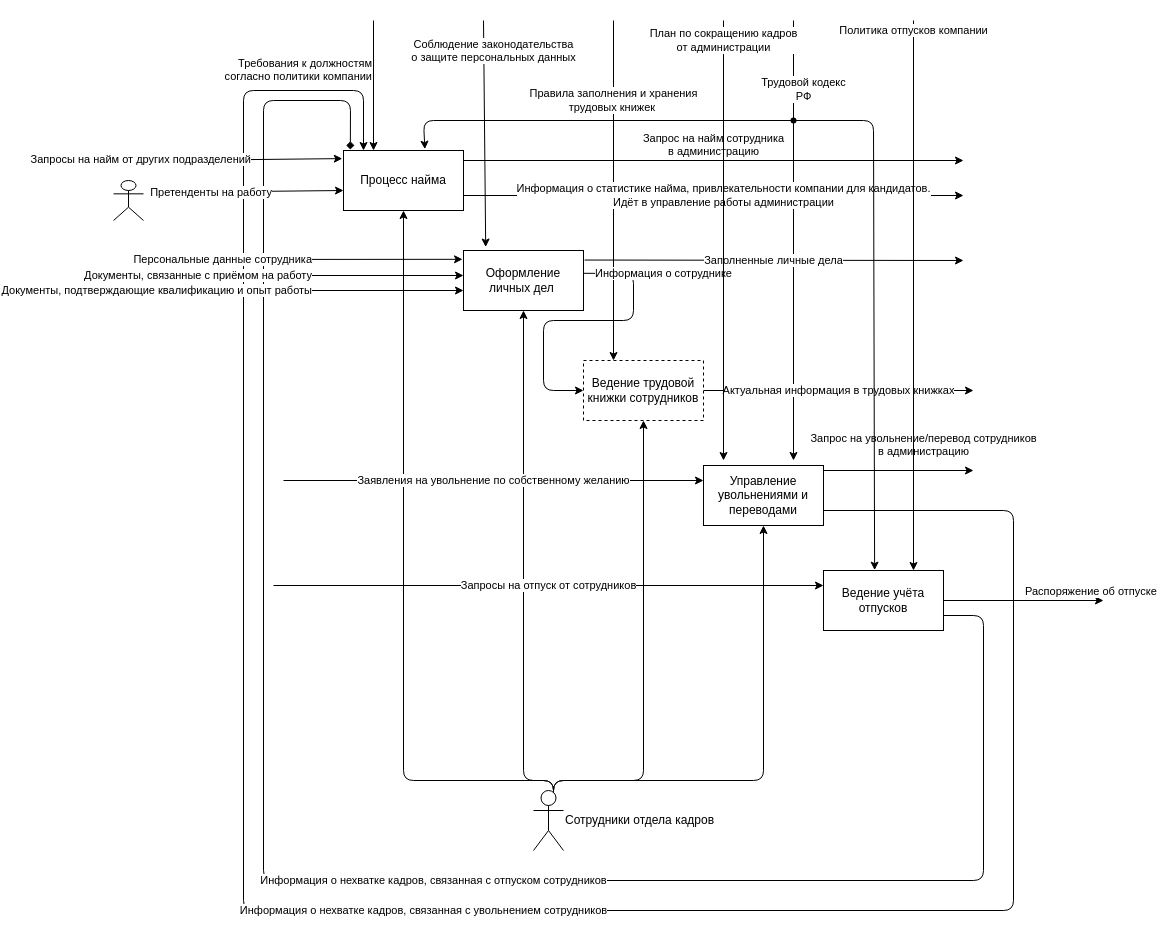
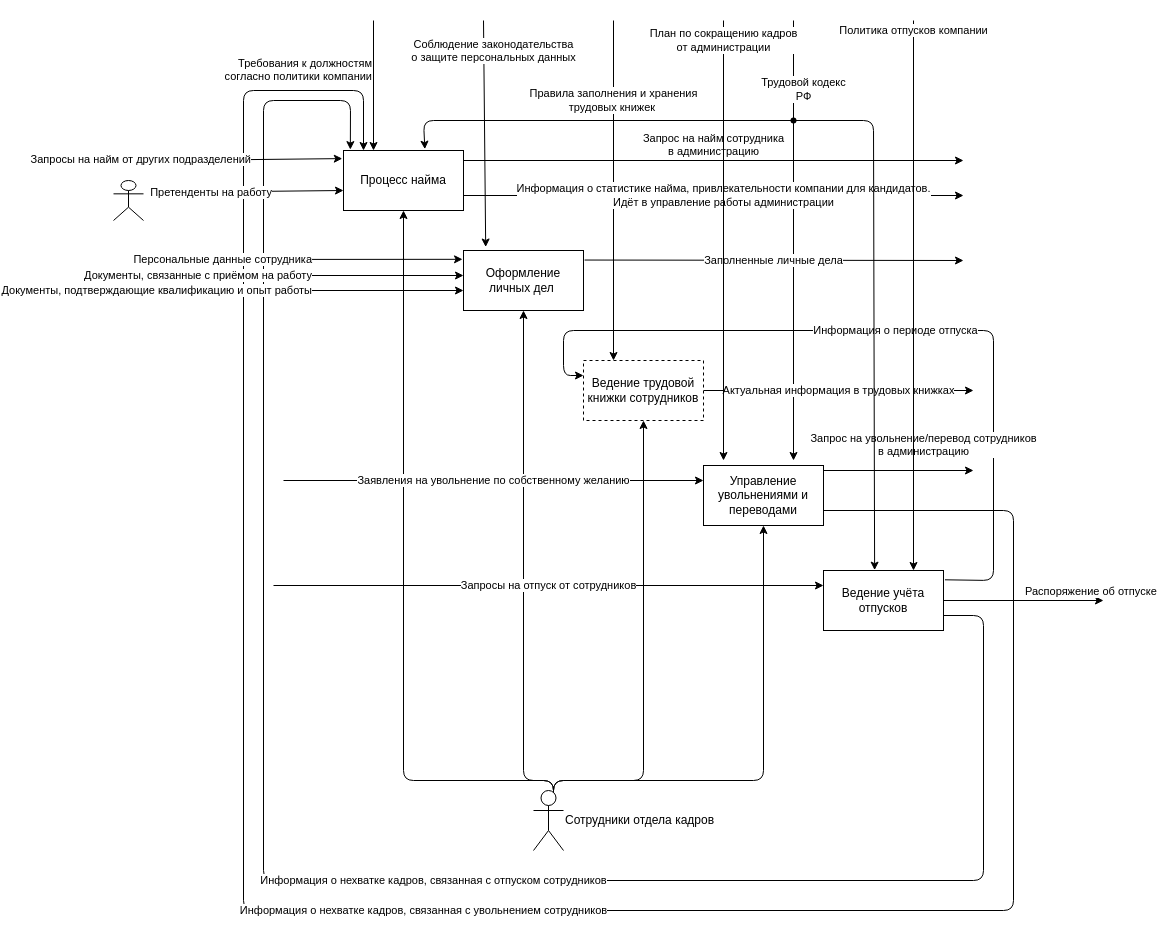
edge "Ведение учёта отпусков" -> "Процесс найма": arrowhead diamond -> classic
edge "Оформление личных дел" -> "Ведение трудовой книжки сотрудников": removed, label "Информация о сотруднике"
edge "Ведение учёта отпусков" -> "Ведение трудовой книжки сотрудников": added, label "Информация о периоде отпуска"
